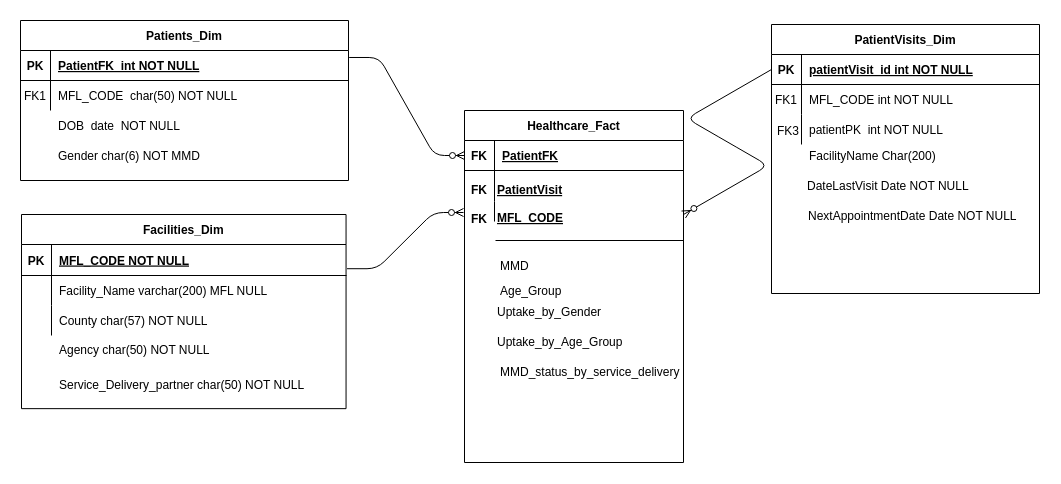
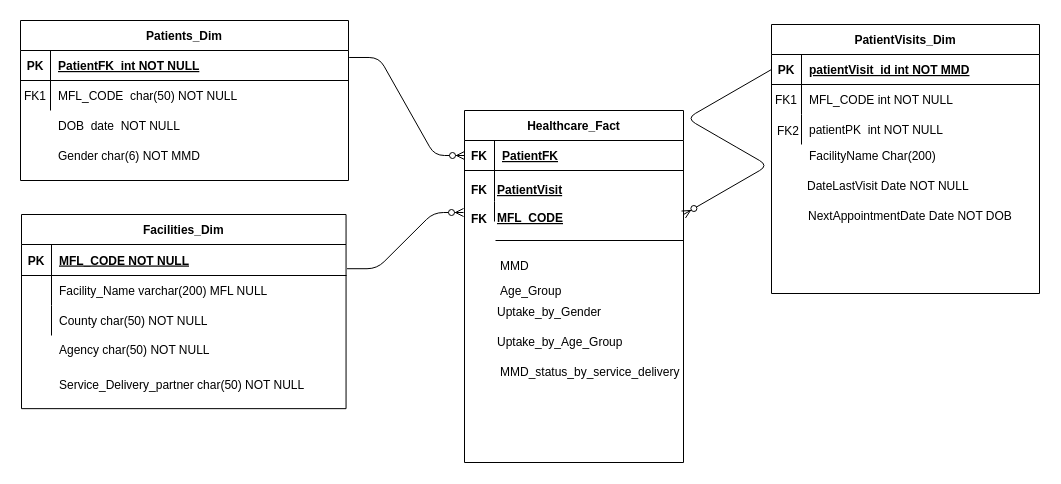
node "patientVisit_id int NOT NULL": label "patientVisit_id int NOT NULL" -> "patientVisit_id int NOT MMD"
node "FK3": label "FK3" -> "FK2"
node "NextAppointmentDate Date NOT NULL": label "NextAppointmentDate Date NOT NULL" -> "NextAppointmentDate Date NOT DOB"
node "County char(57) NOT NULL": label "County char(57) NOT NULL" -> "County char(50) NOT NULL"
